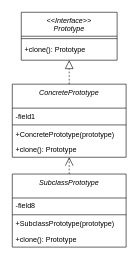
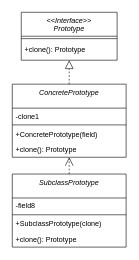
node "-field1": label "-field1" -> "-clone1"
node "+ConcretePrototype(prototype)": label "+ConcretePrototype(prototype)" -> "+ConcretePrototype(field)"
node "+SubclassPrototype(prototype)": label "+SubclassPrototype(prototype)" -> "+SubclassPrototype(clone)"
